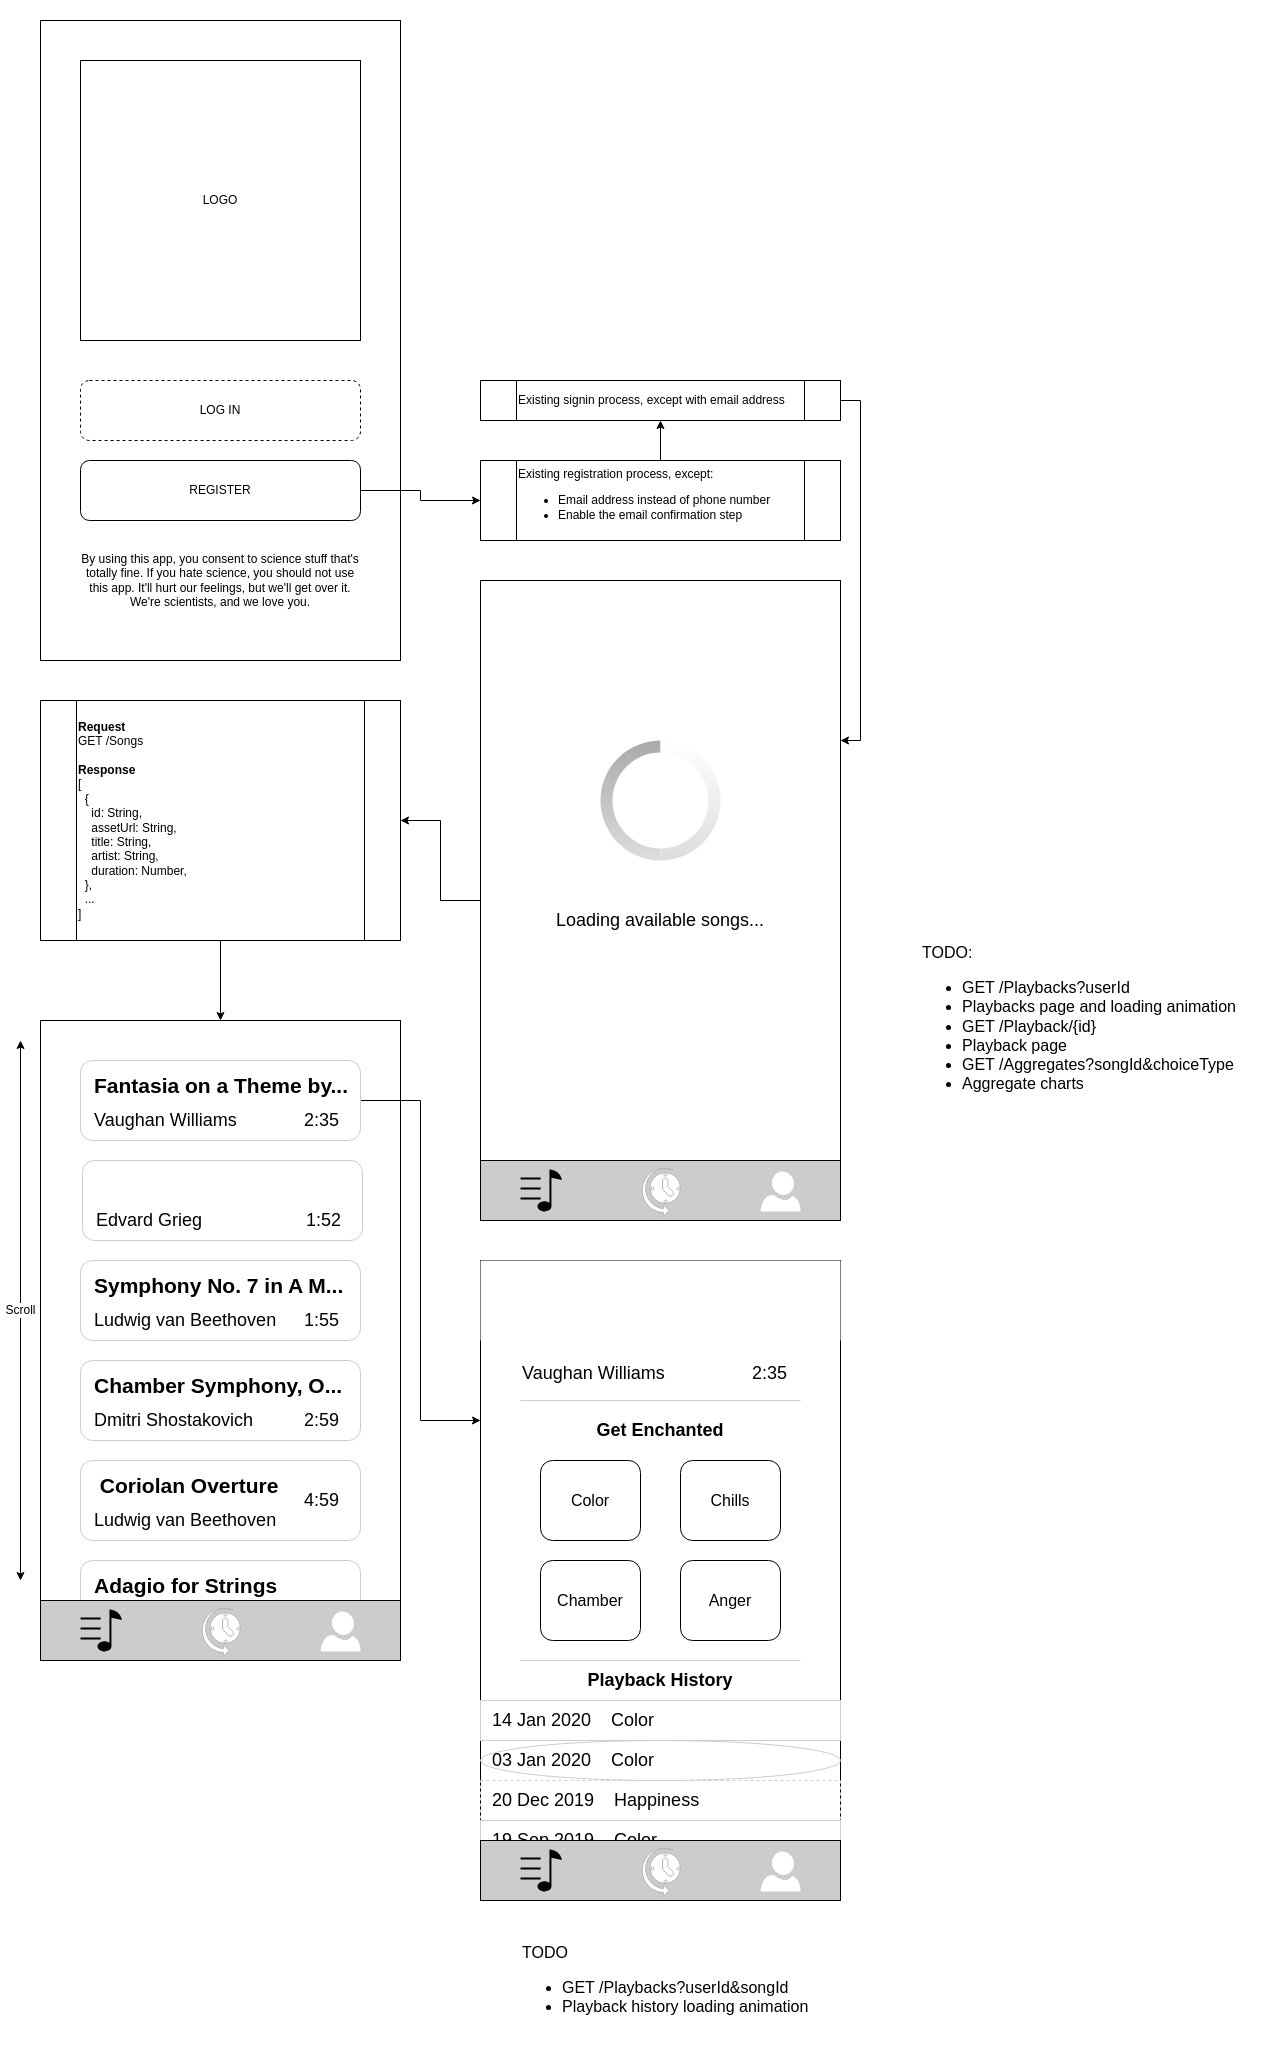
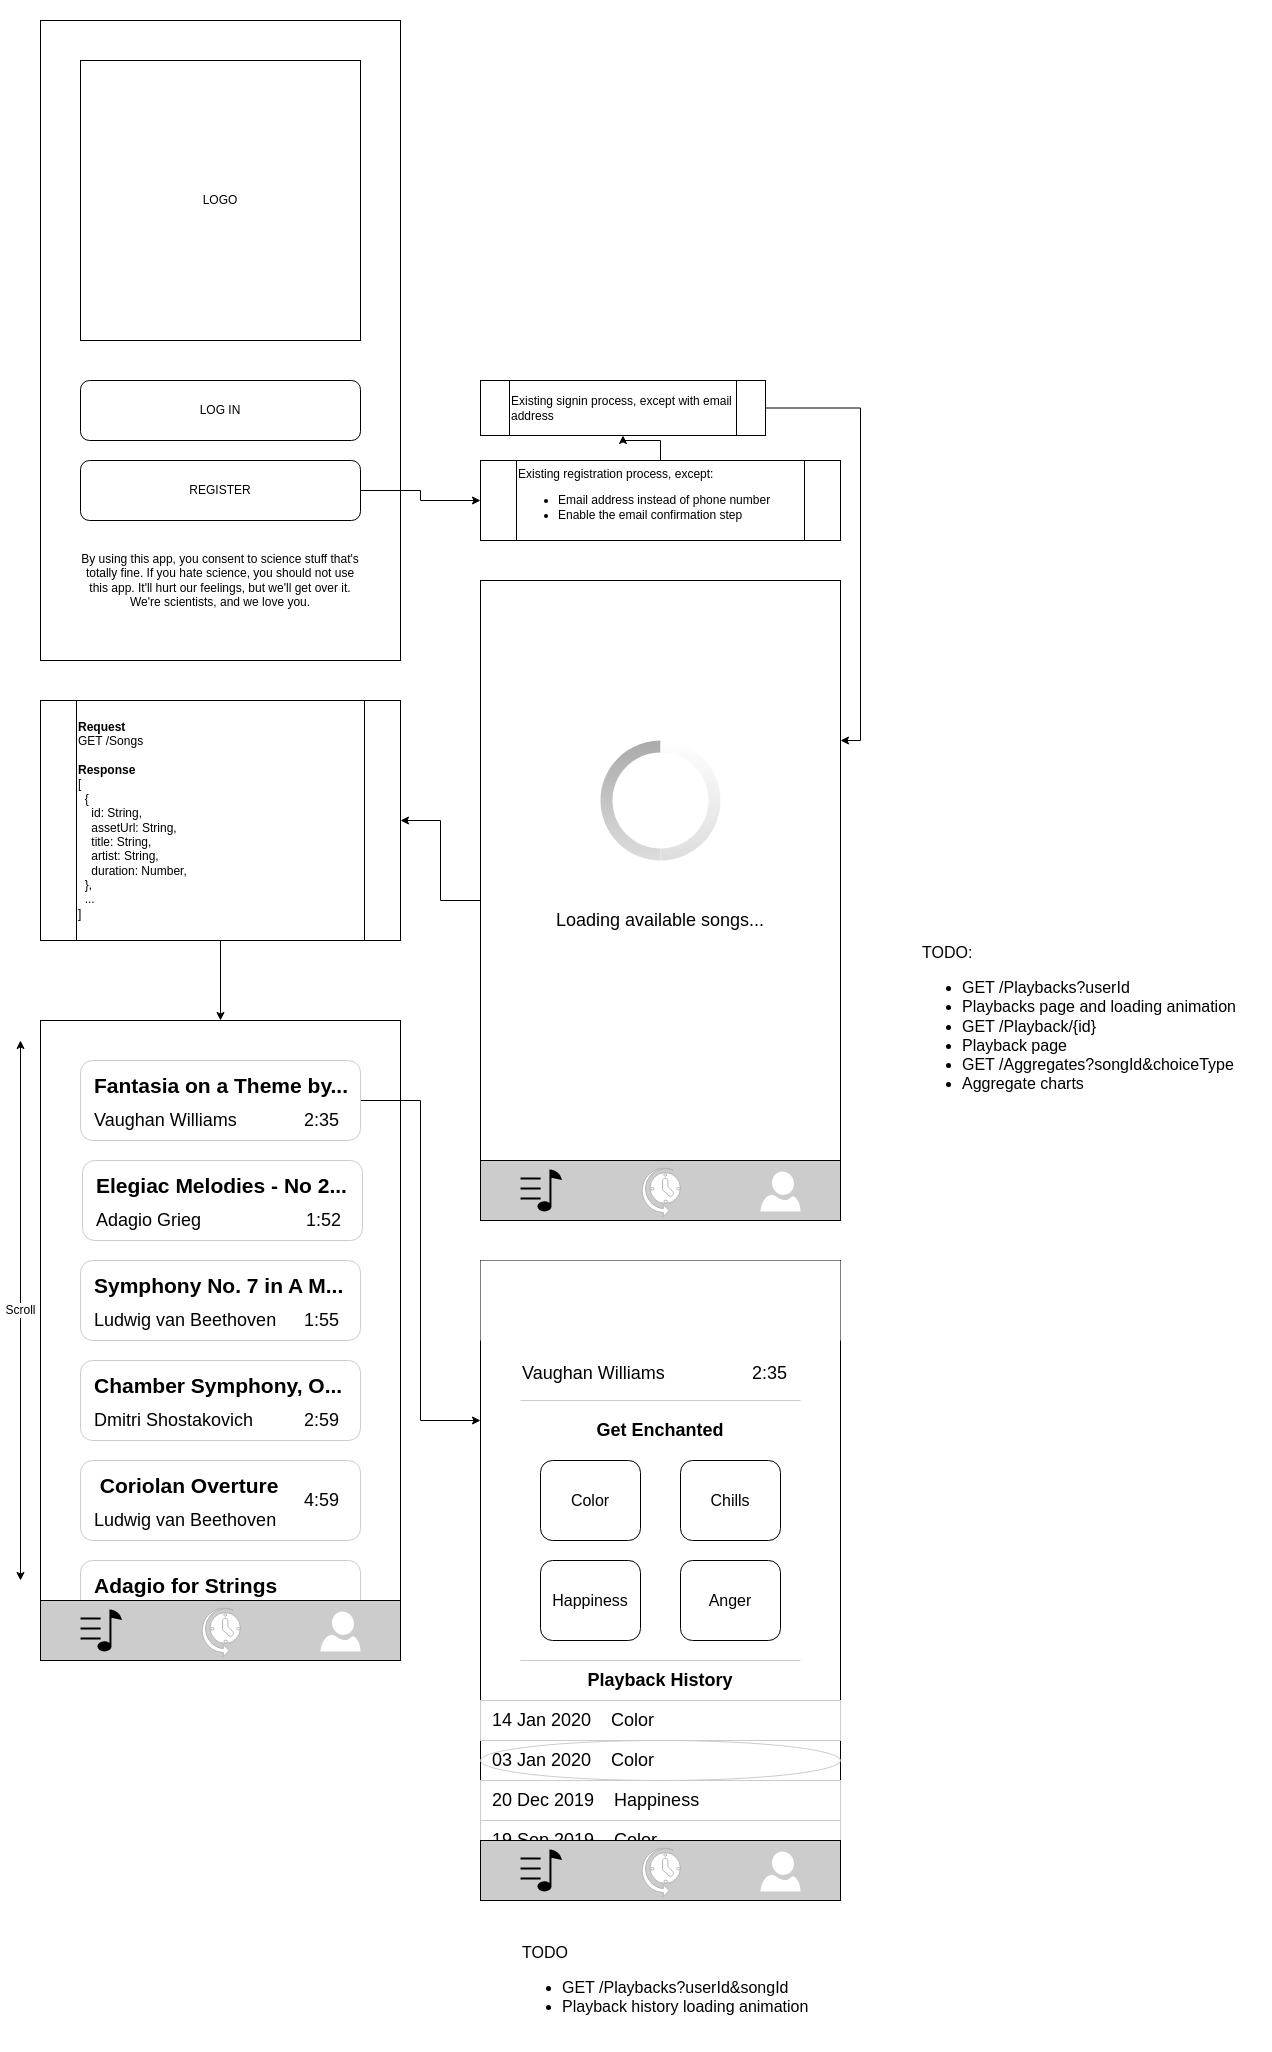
node "Existing signin process, except with email address": size 360x40 -> 285x55
node "LOG IN": style dashed -> solid
node "Elegiac Melodies - No 2...": added
node "Edvard Grieg": label "Edvard Grieg" -> "Adagio Grieg"
node "Chamber": label "Chamber" -> "Happiness"
node "20 Dec 2019 Happiness": style dashed -> solid
